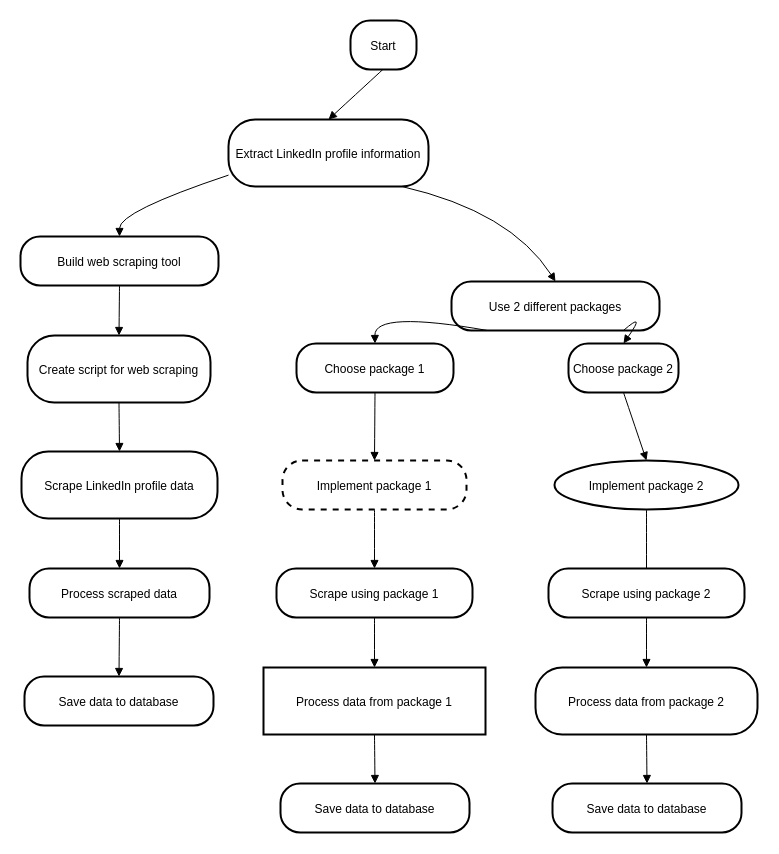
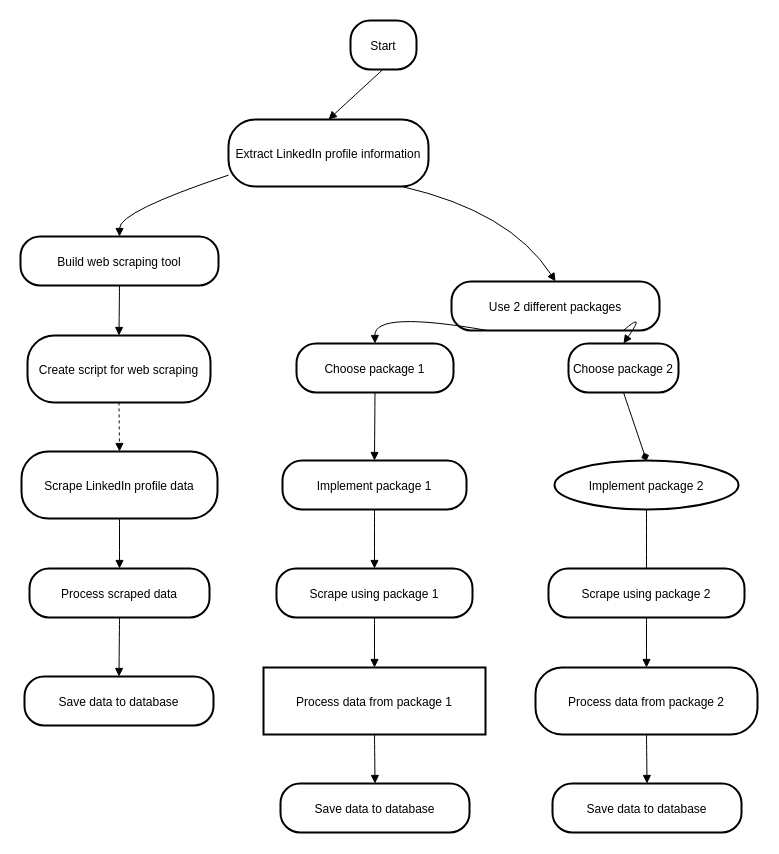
edge "Create script for web scraping" -> "Scrape LinkedIn profile data": style solid -> dashed
edge "Choose package 2" -> "Implement package 2": arrowhead block -> diamond
node "Implement package 1": style dashed -> solid
